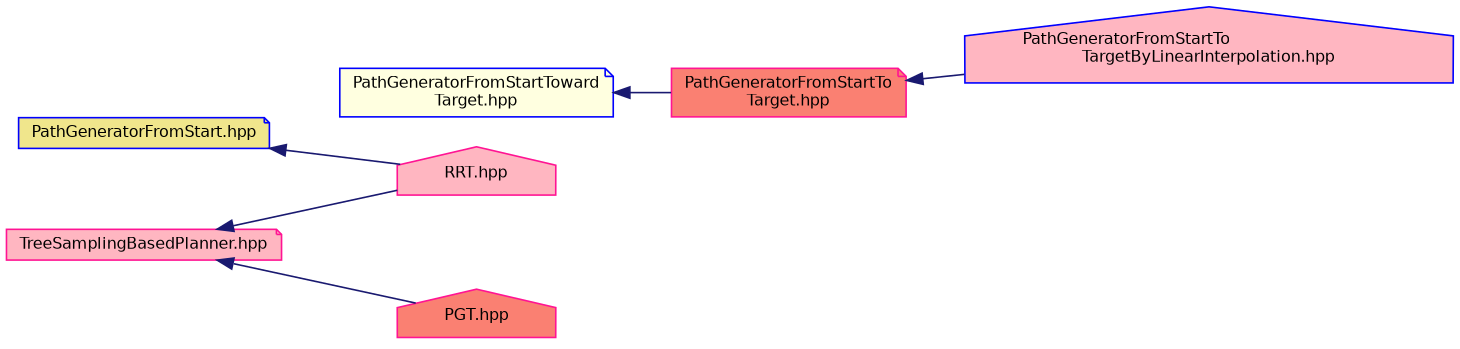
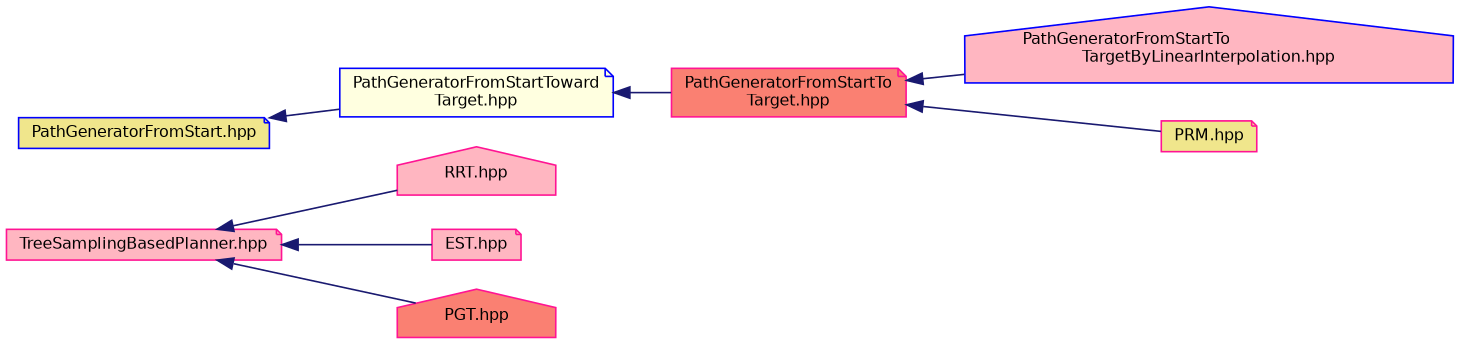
node "PRM.hpp": added
edge "RRT.hpp" -> "PathGeneratorFromStart.hpp": now "PathGeneratorFromStartToward Target.hpp" -> "PathGeneratorFromStart.hpp"
node "EST.hpp": added
